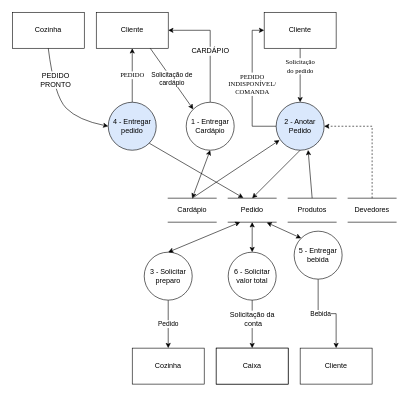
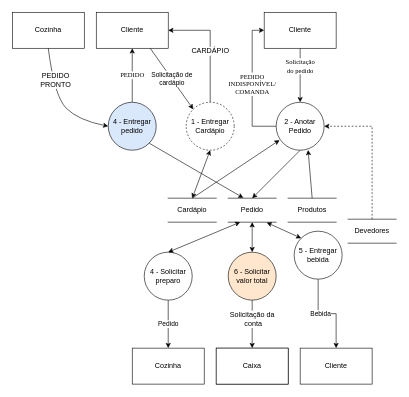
node "1 - Entregar Cardápio": style solid -> dashed
node "2 - Anotar Pedido": fillcolor #dae8fc -> #ffffff
node "Devedores": moved (372, 210) -> (372, 231)
node "3 - Solicitar preparo": label "3 - Solicitar preparo" -> "4 - Solicitar preparo"
node "6 - Solicitar valor total": fillcolor #ffffff -> #ffe6cc
